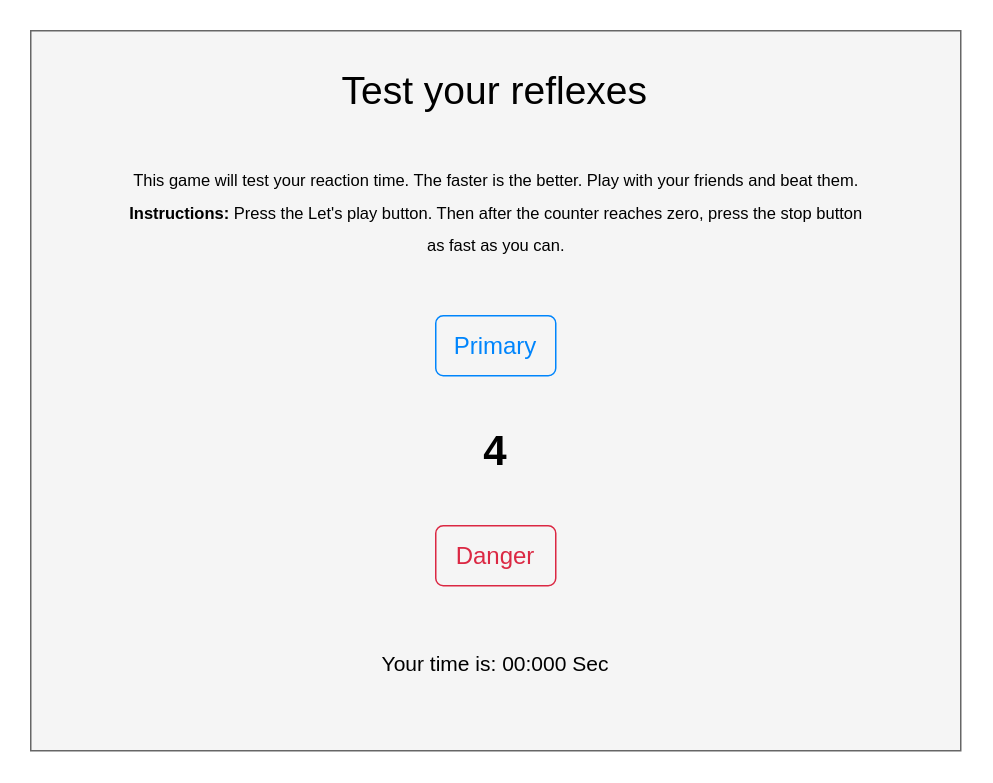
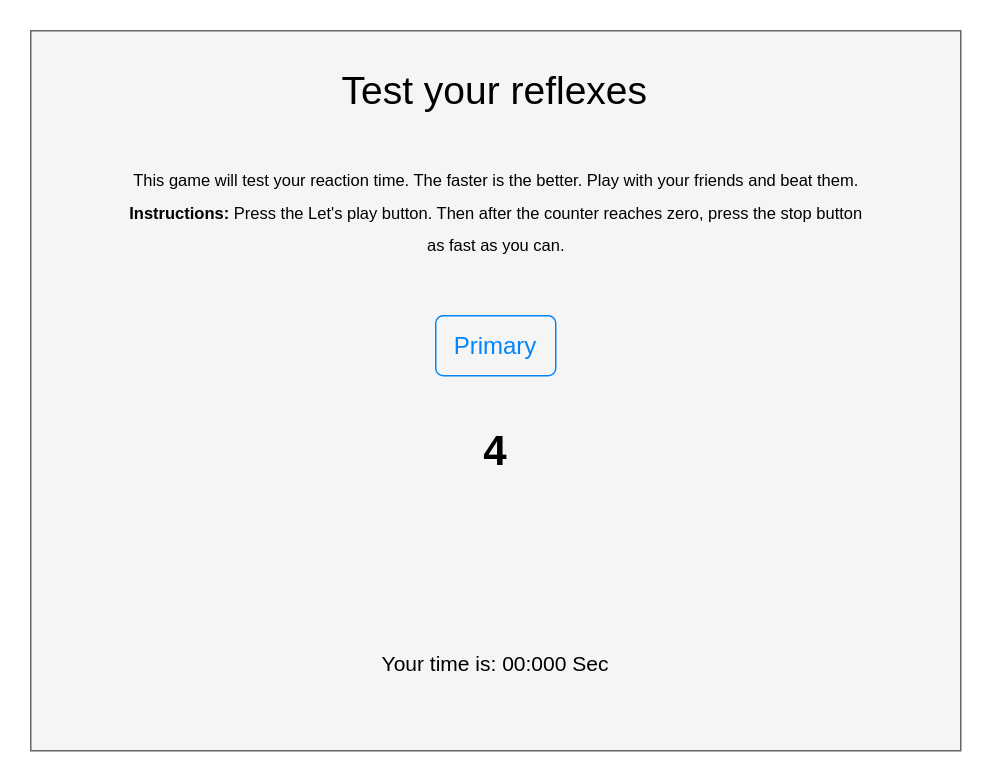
node "Danger": removed
